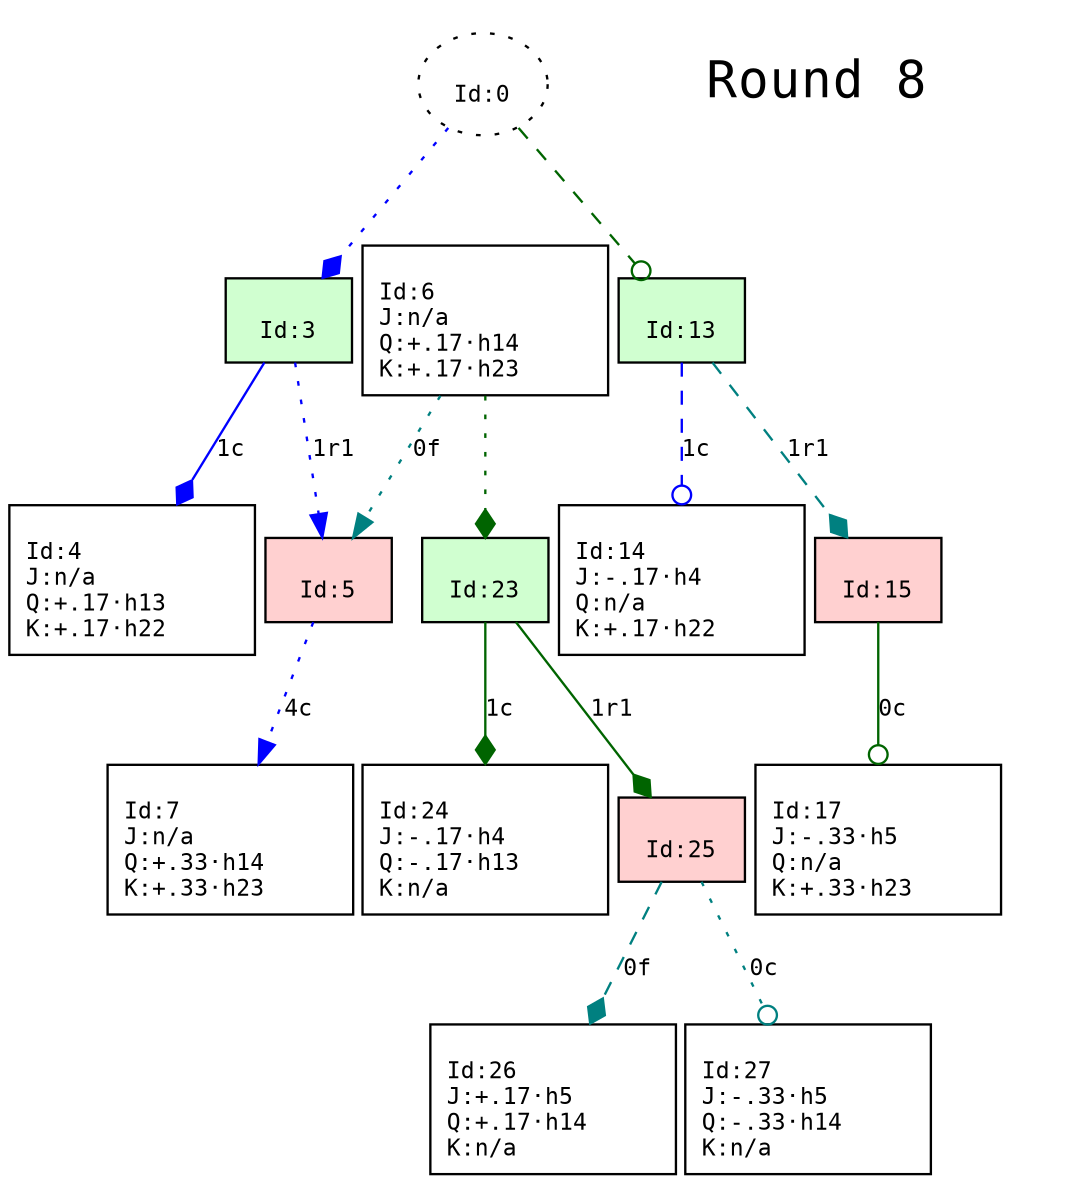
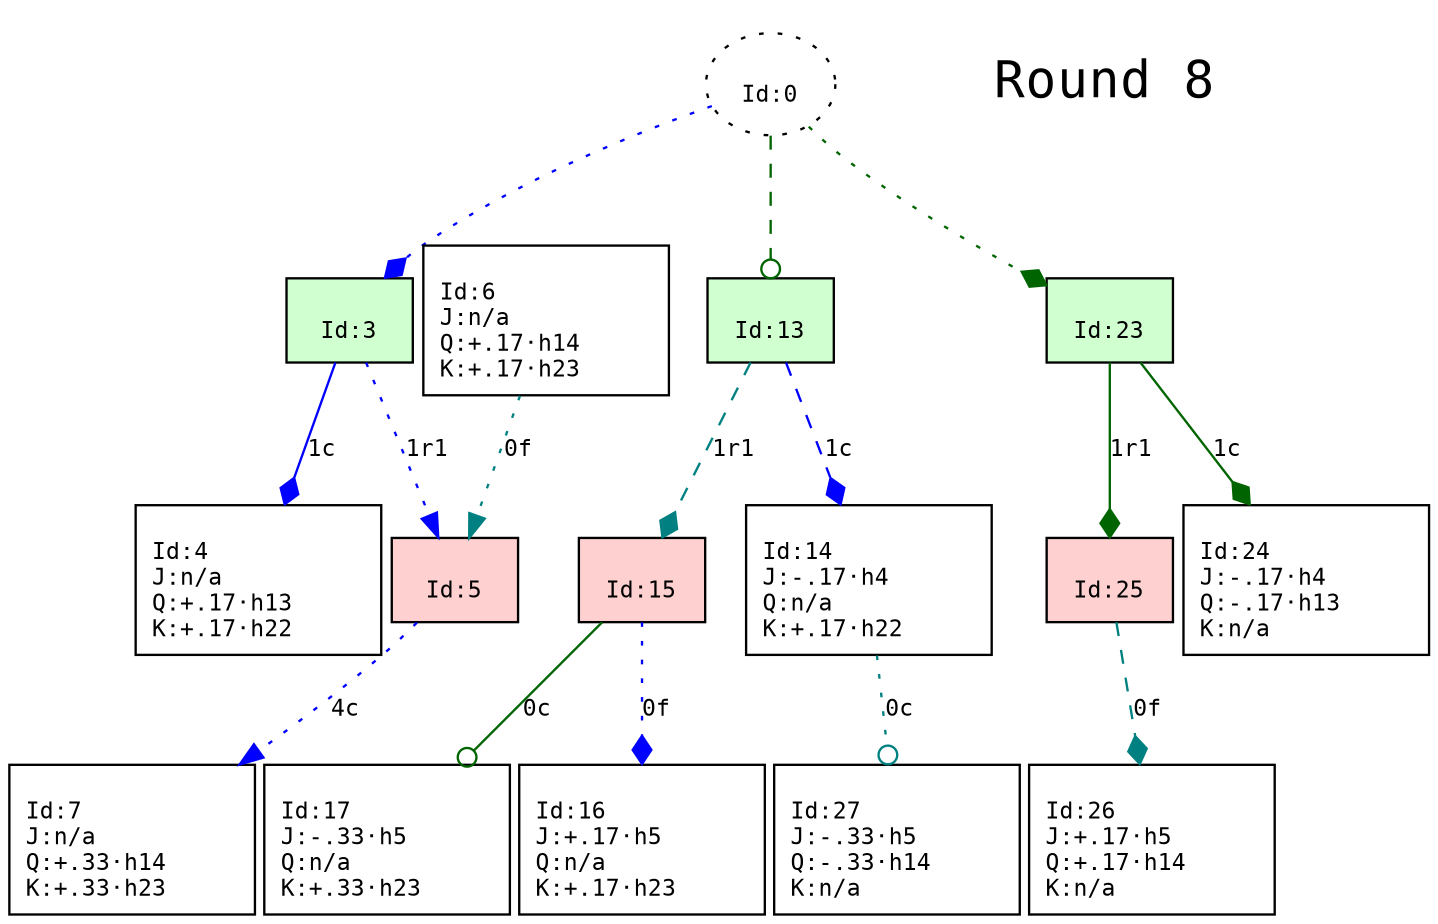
edge "Id:13" -> "Id:14": arrowhead odot -> diamond
edge "Id:6" -> "Id:23": now "Id:0" -> "Id:23"
node "Id:16": added
edge "Id:25" -> "Id:27": now "Id:14" -> "Id:27"
